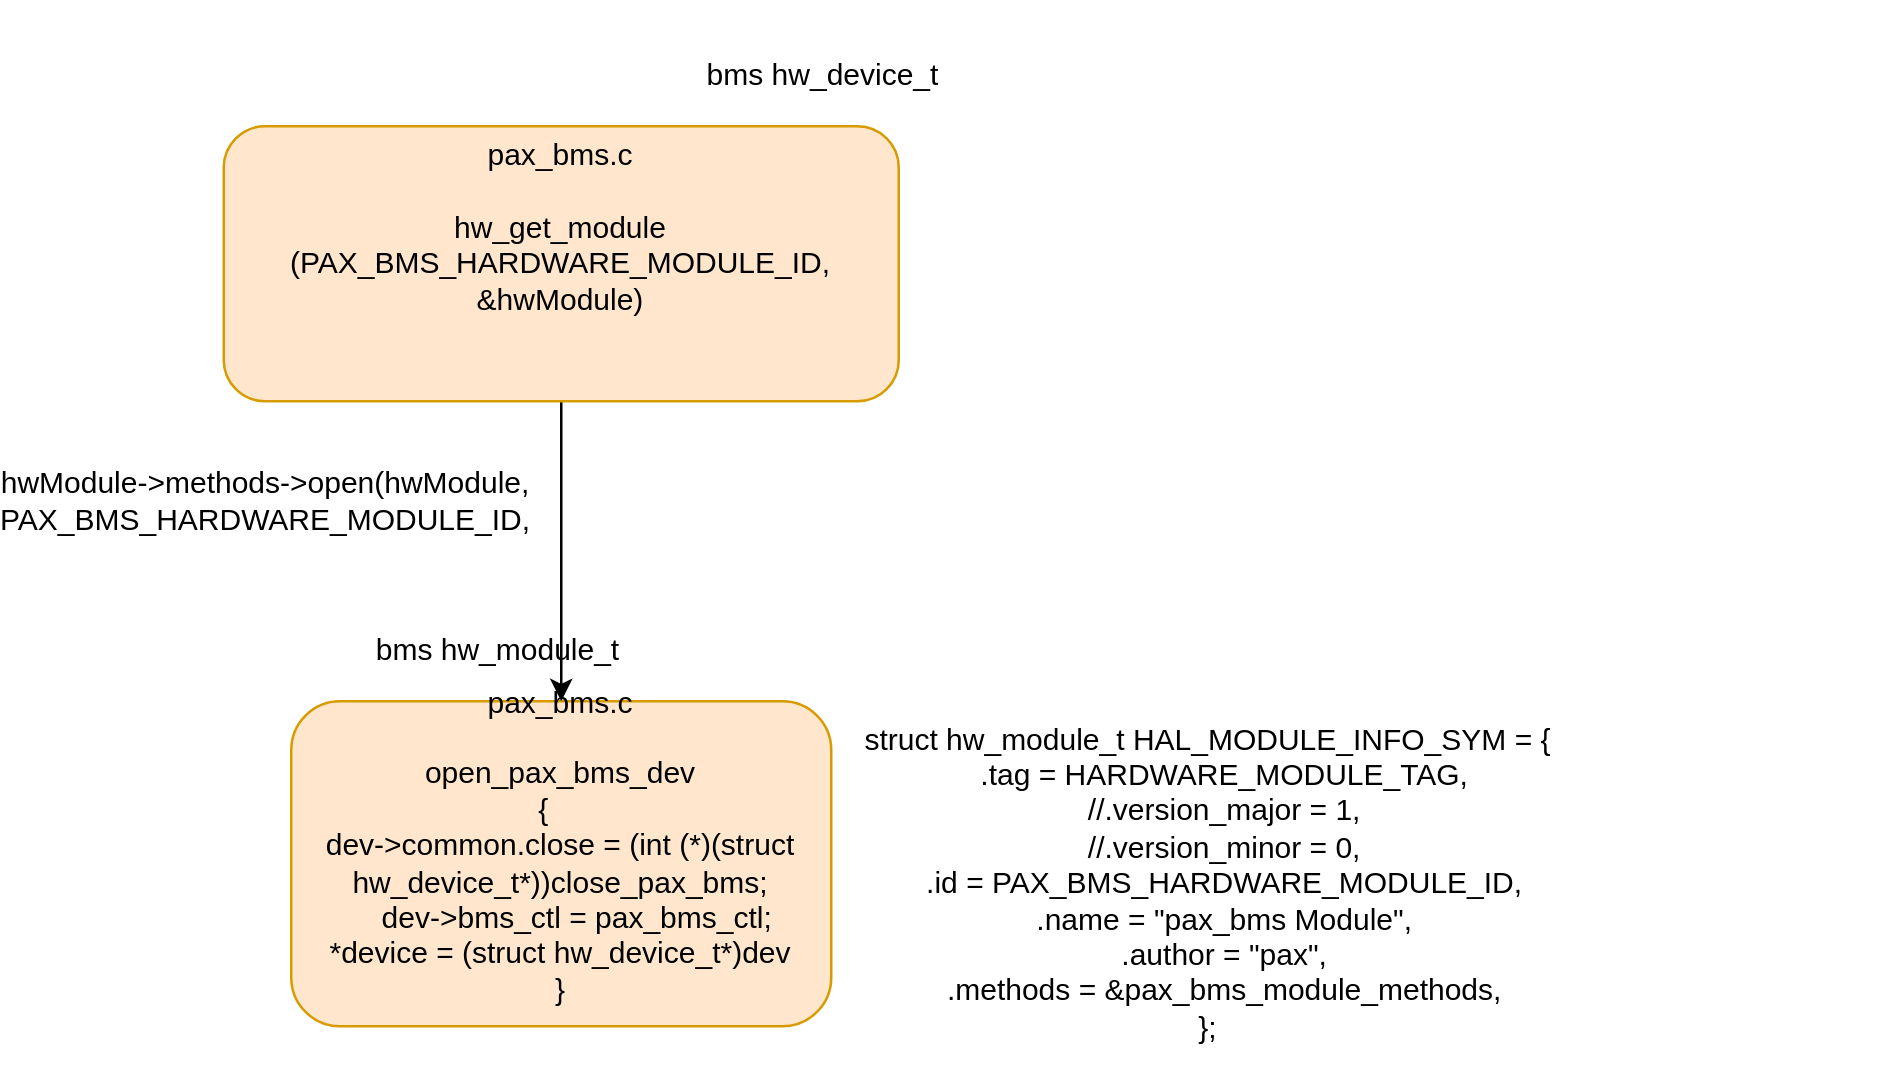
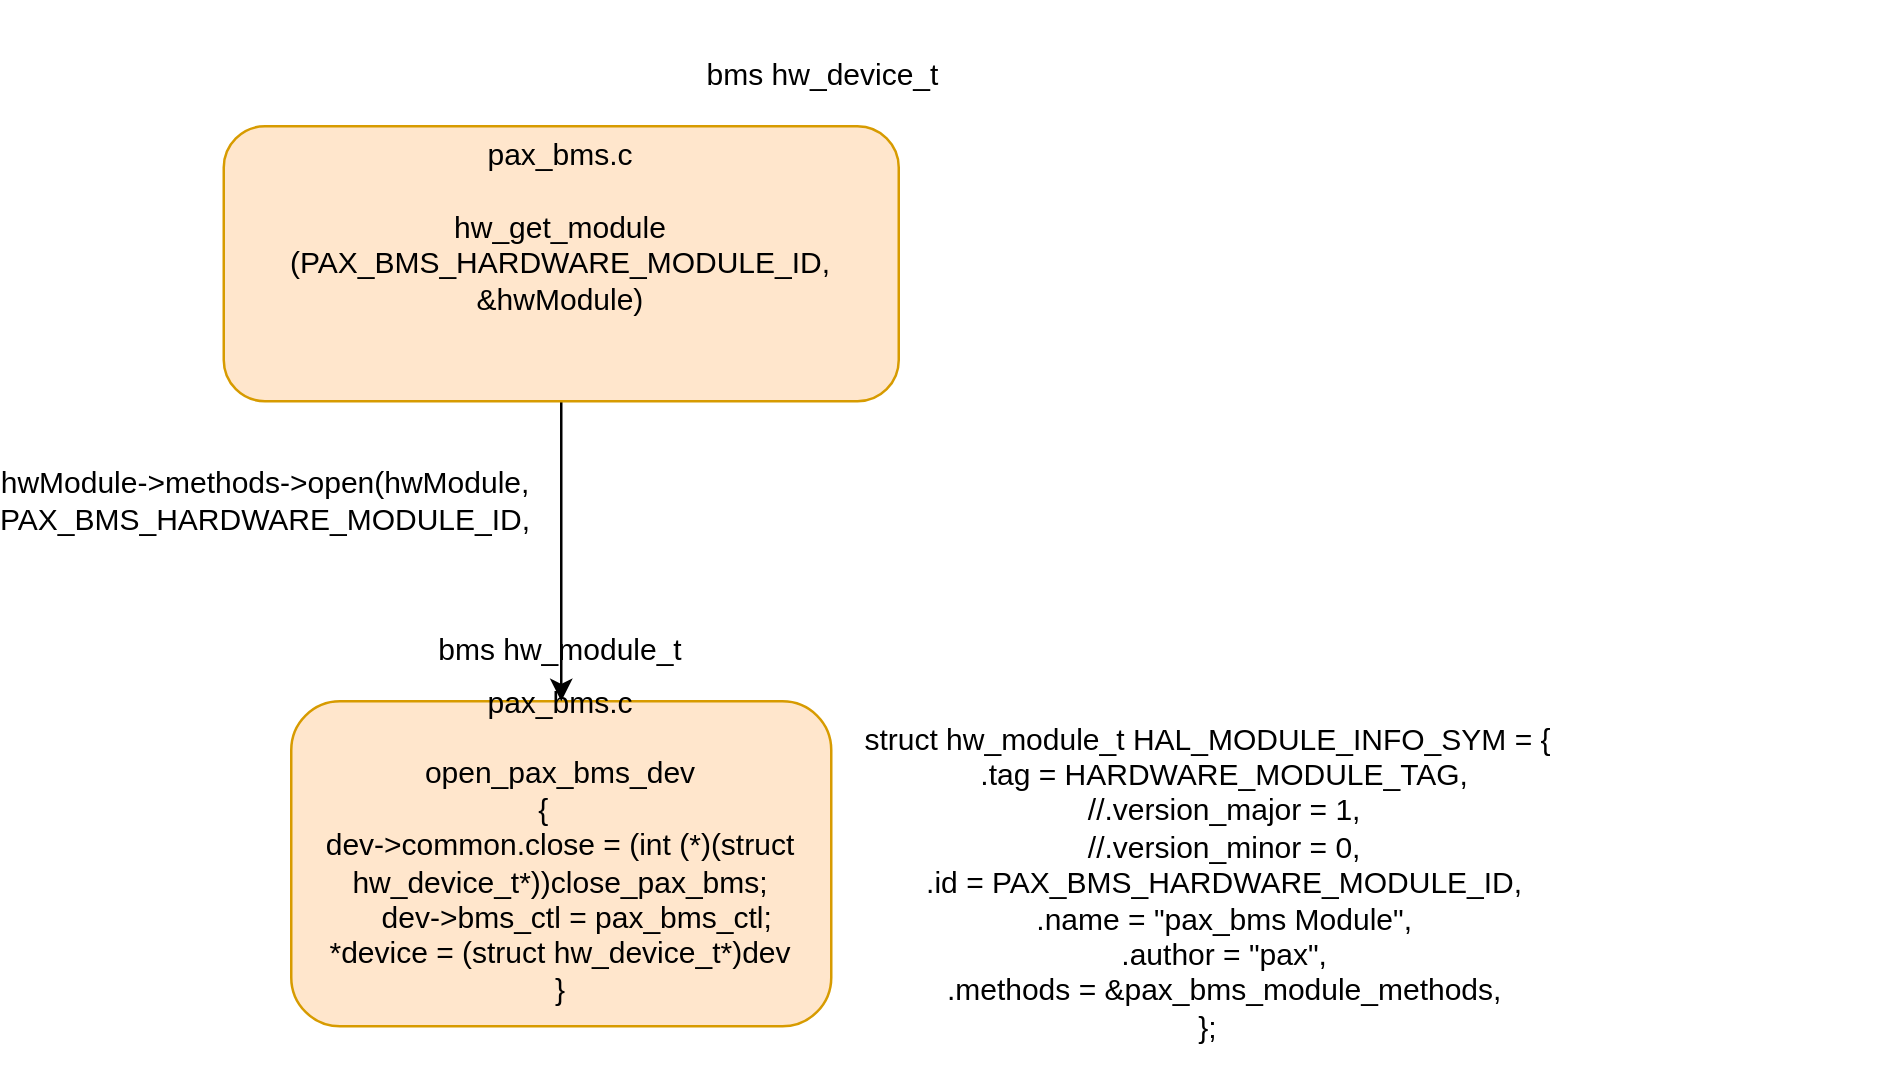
node "bms hw_module_t": moved (499, 651) -> (561, 651)
